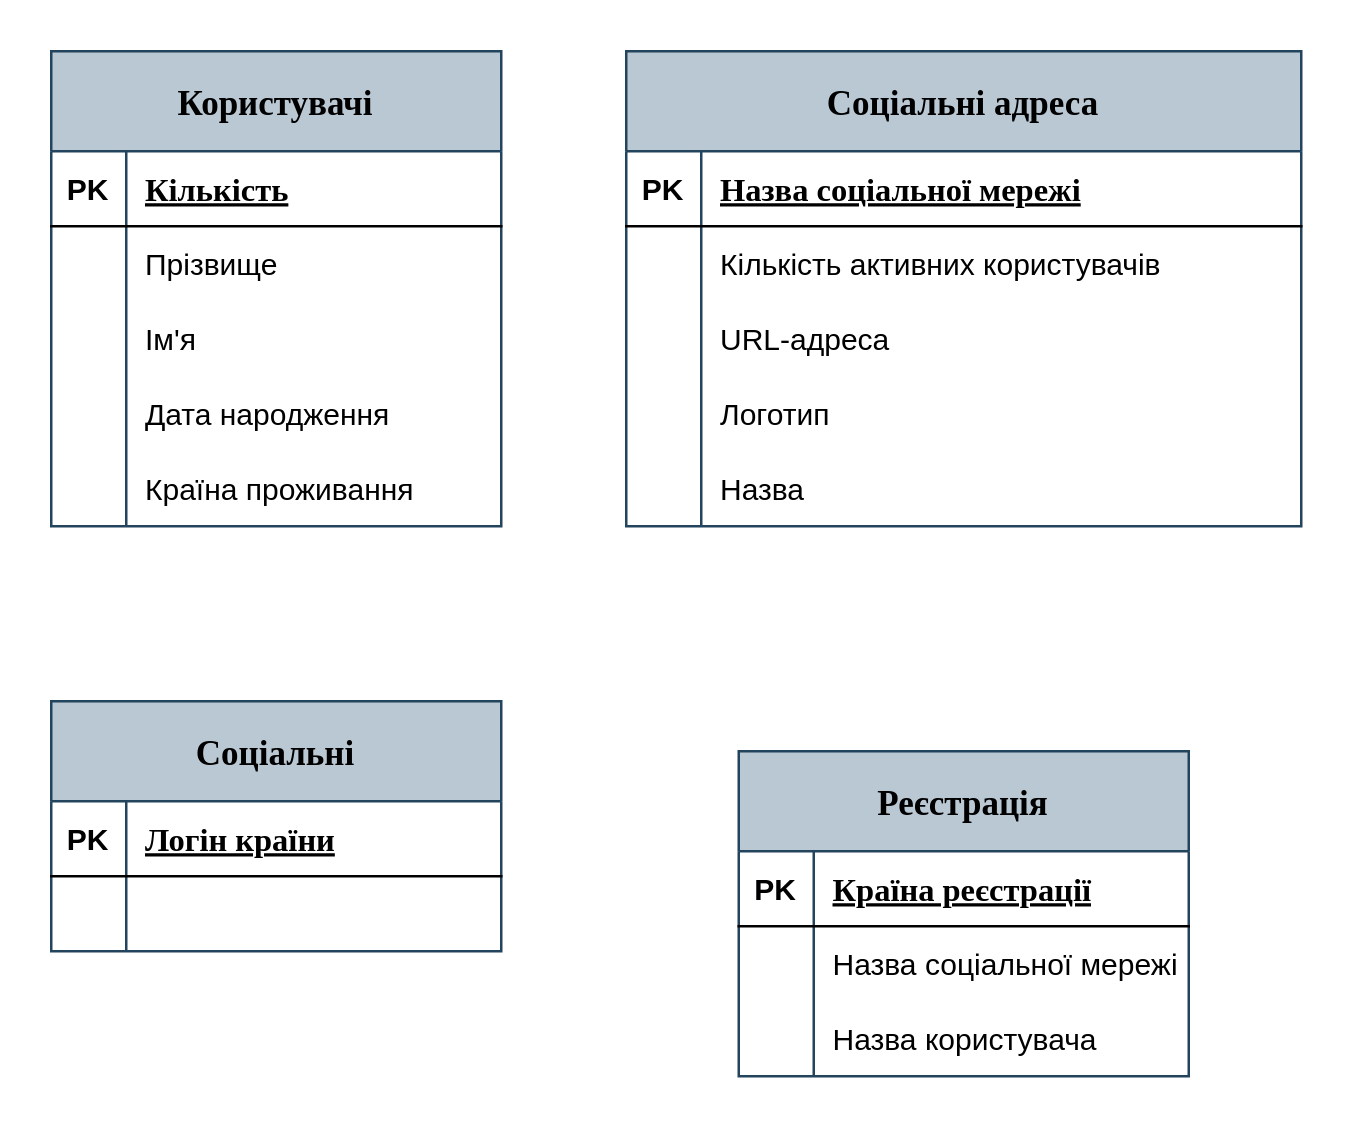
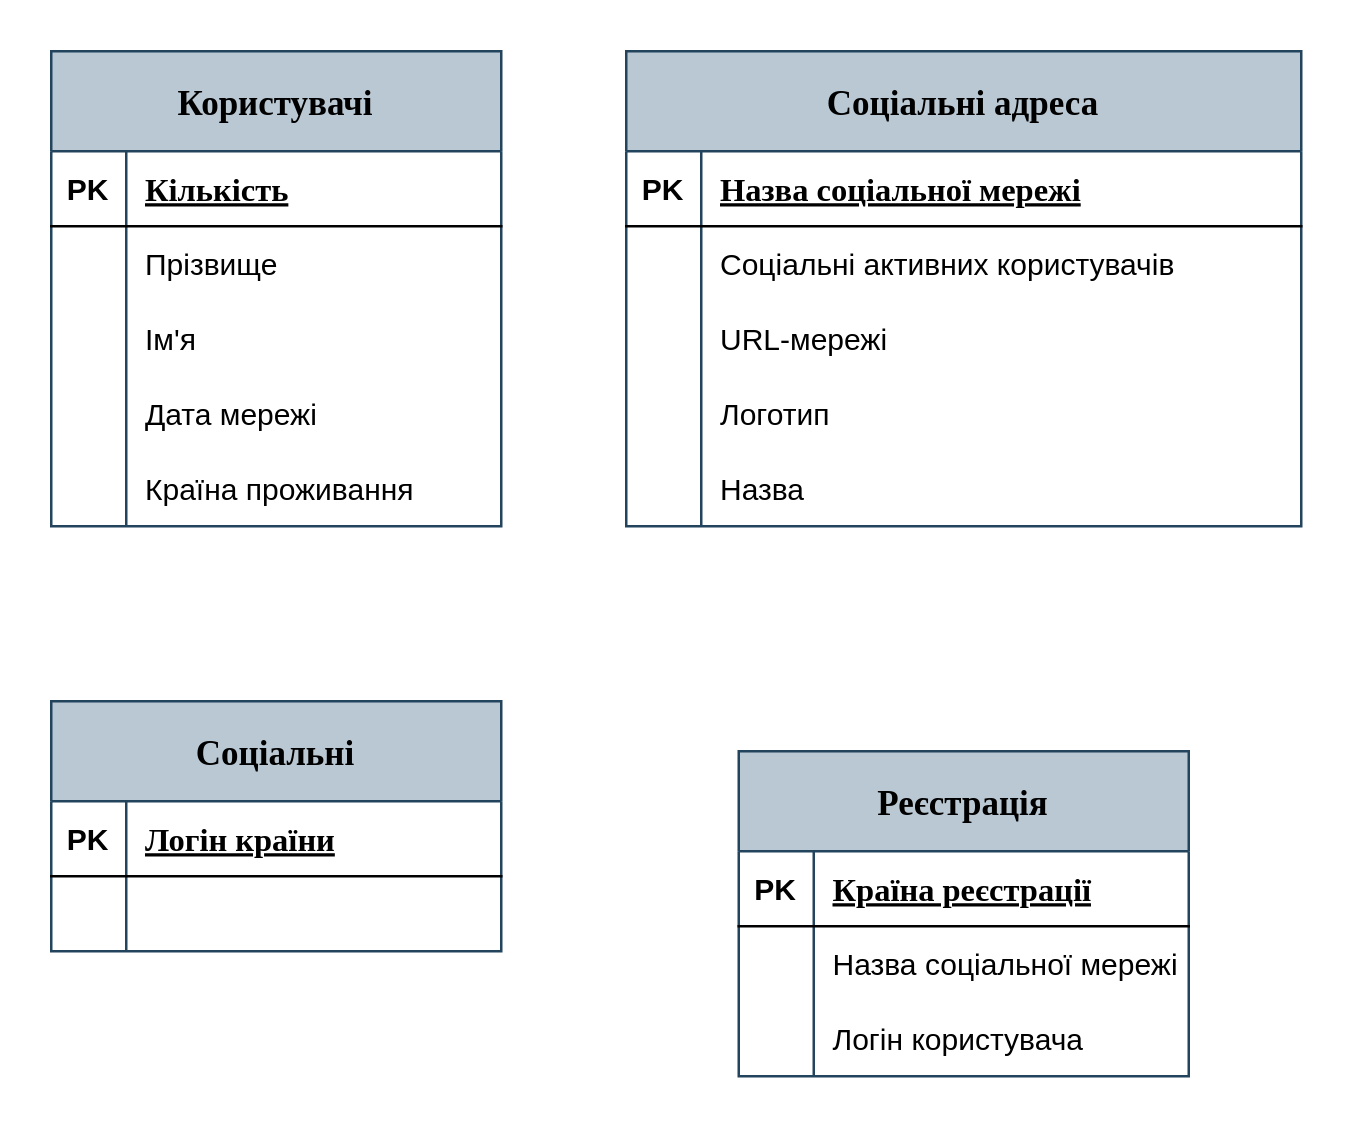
node "Кількість активних користувачів": label "Кількість активних користувачів" -> "Соціальні активних користувачів"
node "URL-адреса": label "URL-адреса" -> "URL-мережі"
node "Дата народження": label "Дата народження" -> "Дата мережі"
node "Назва користувача": label "Назва користувача" -> "Логін користувача"
